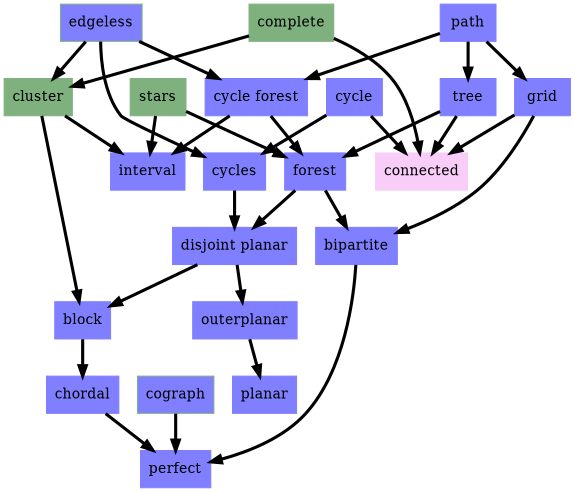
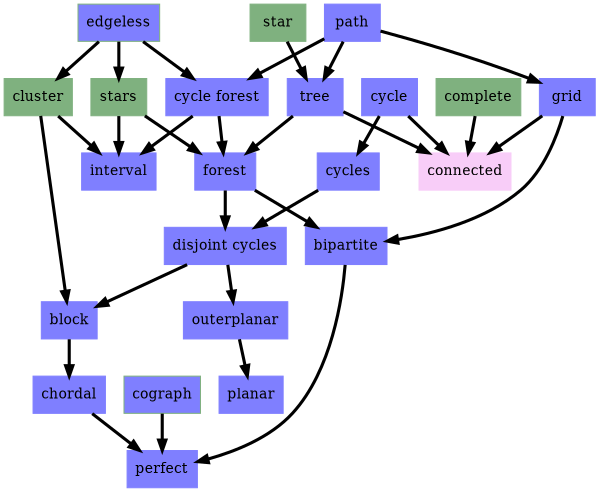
node "star": added
edge "complete" -> "cluster": removed
edge "edgeless" -> "cycles": now "edgeless" -> "stars"
node "disjoint planar": label "disjoint planar" -> "disjoint cycles"
